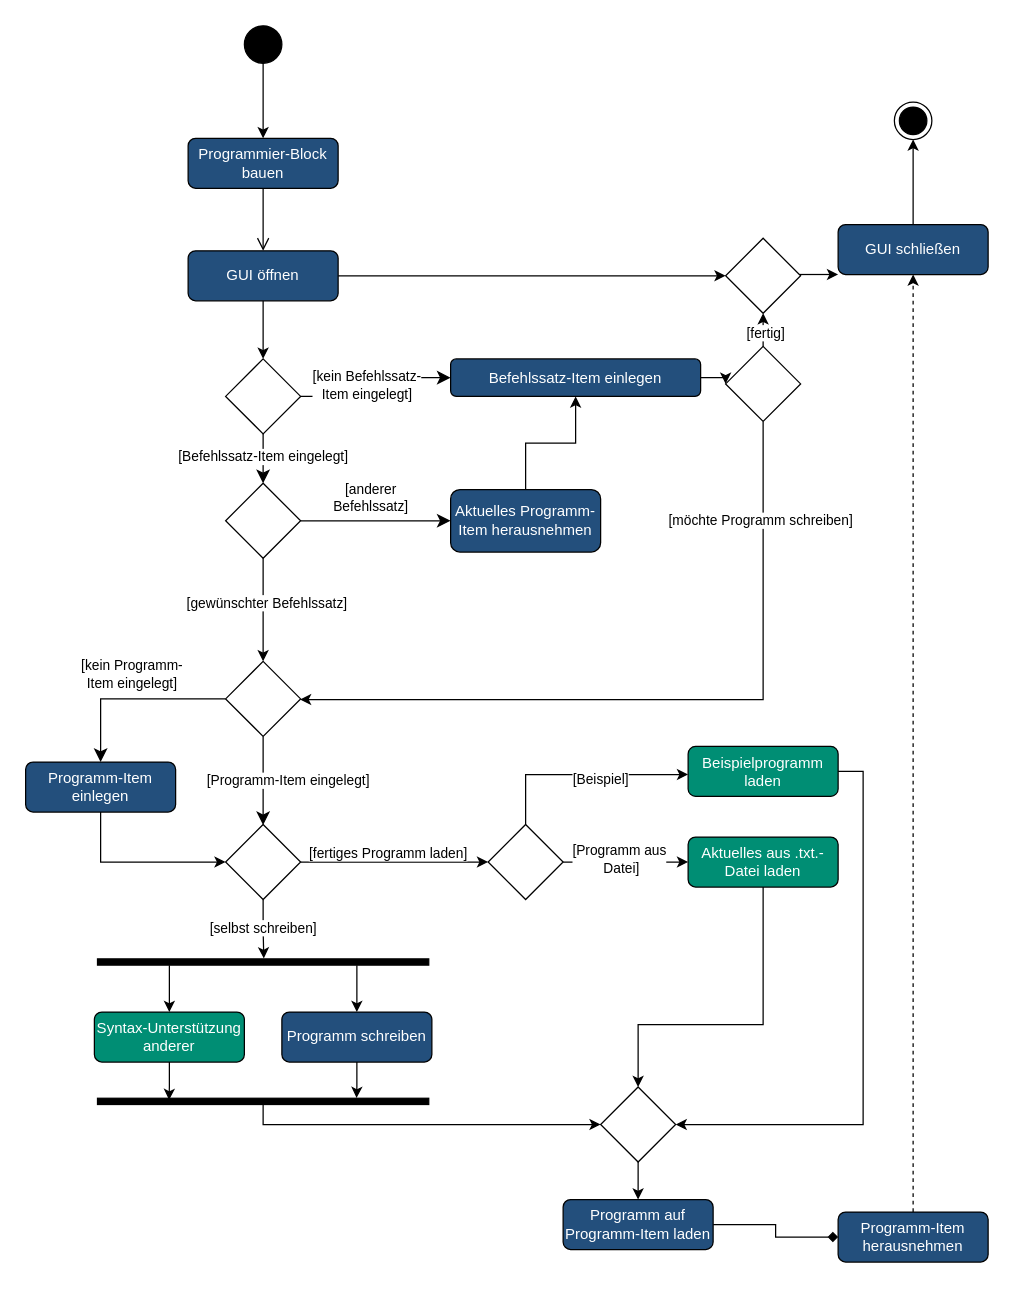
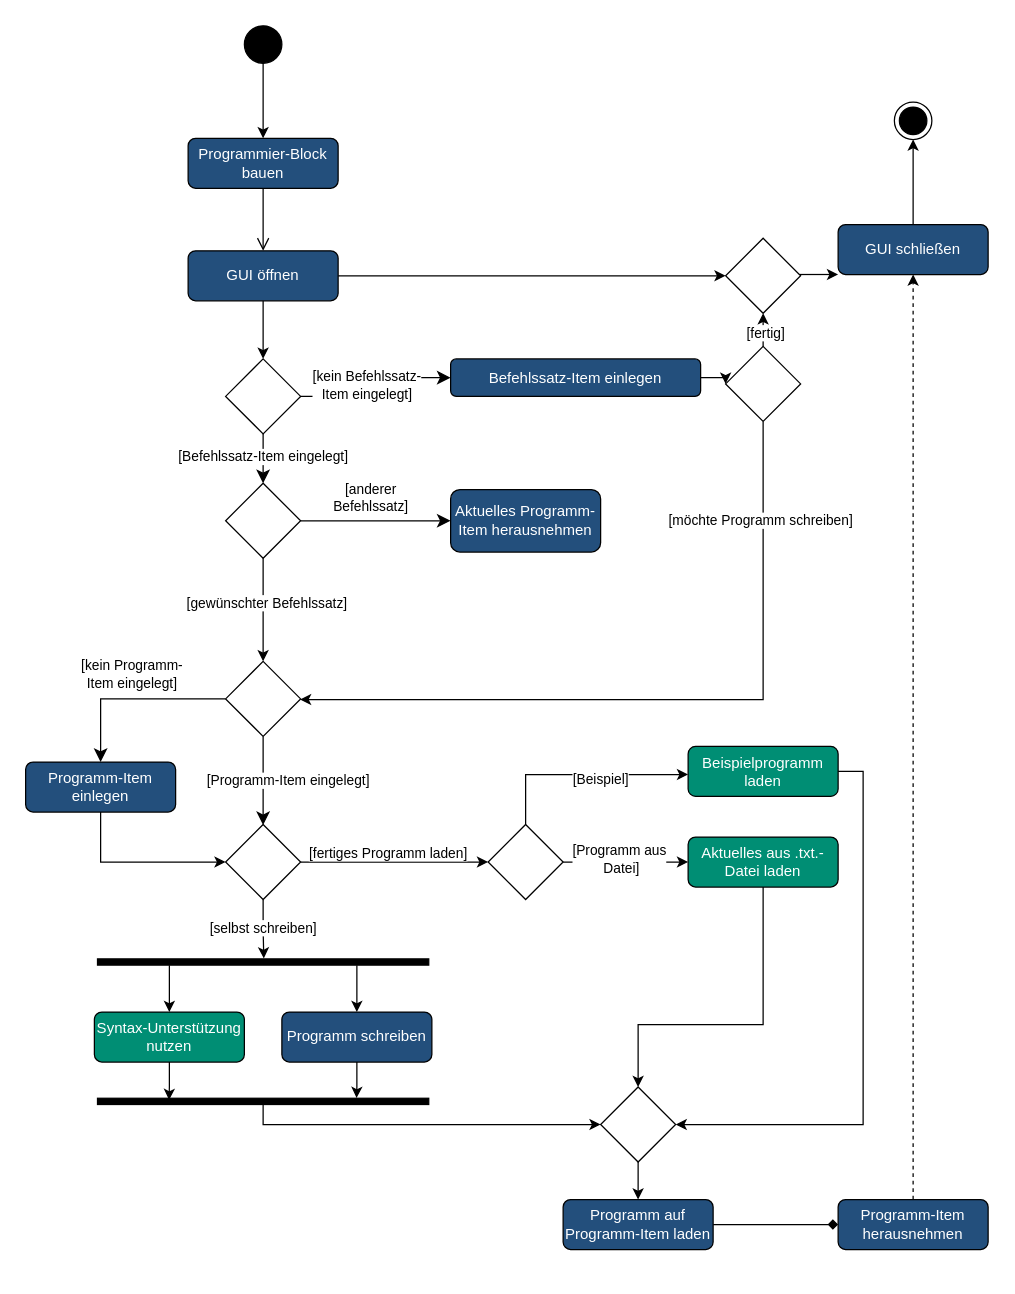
edge "Aktuelles Programm-Item herausnehmen" -> "Befehlssatz-Item einlegen": removed
node "Syntax-Unterstützung anderer": label "Syntax-Unterstützung anderer" -> "Syntax-Unterstützung nutzen"
node "Programm-Item herausnehmen": moved (913, 1237) -> (913, 1224)
